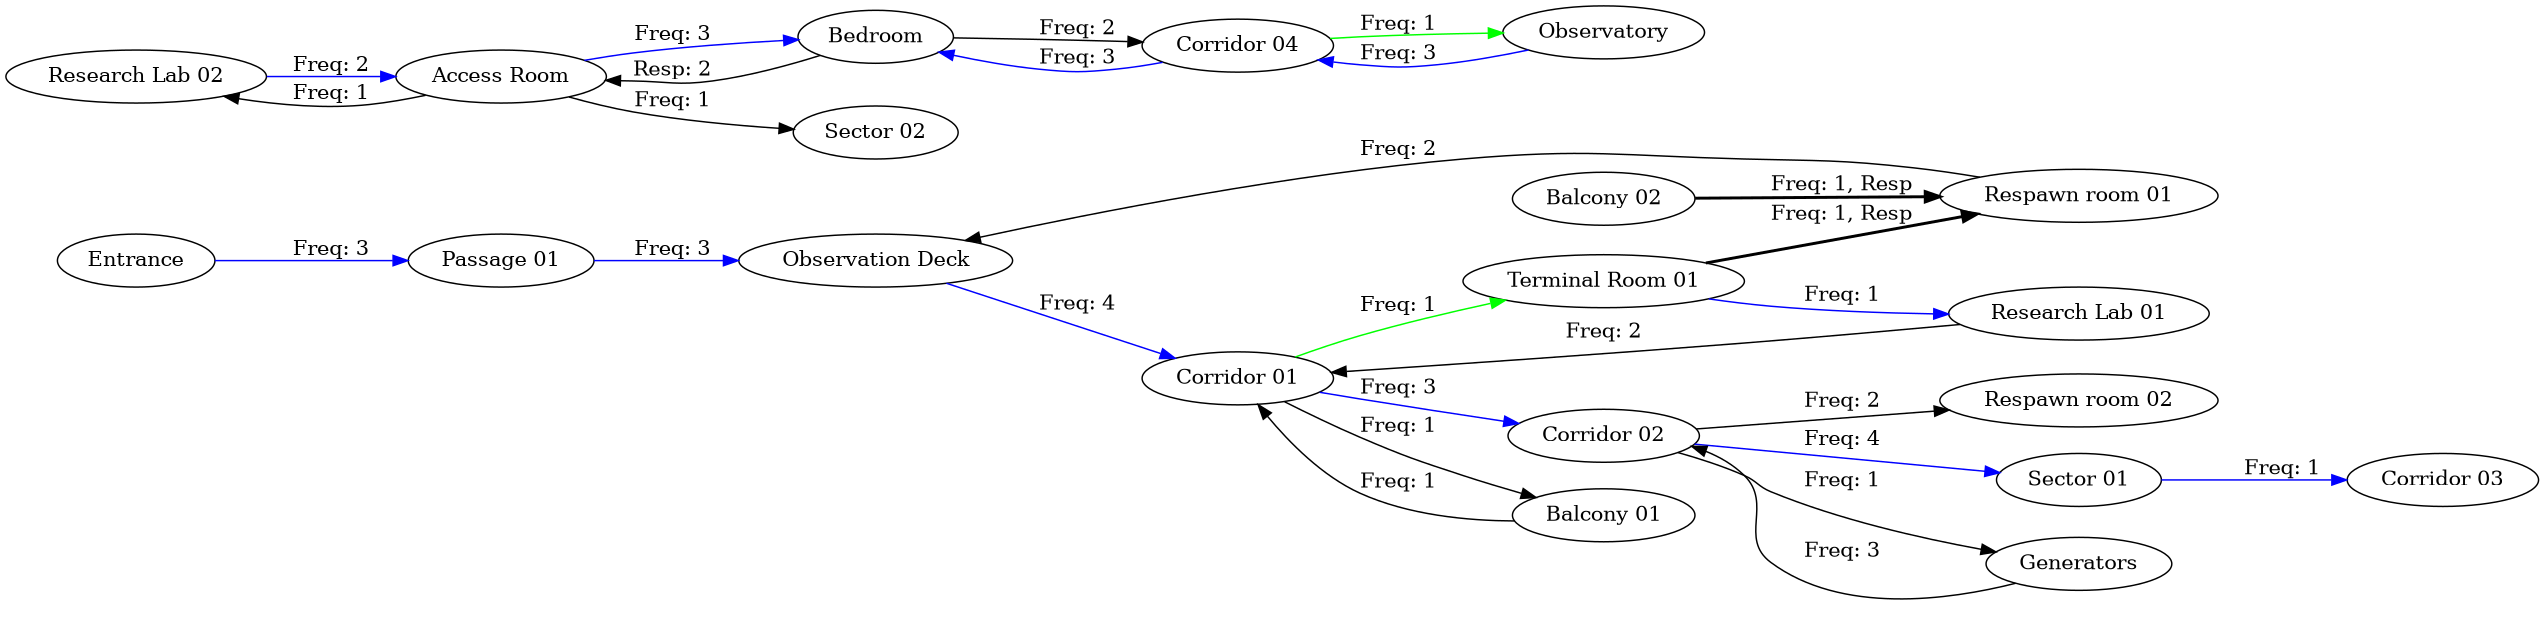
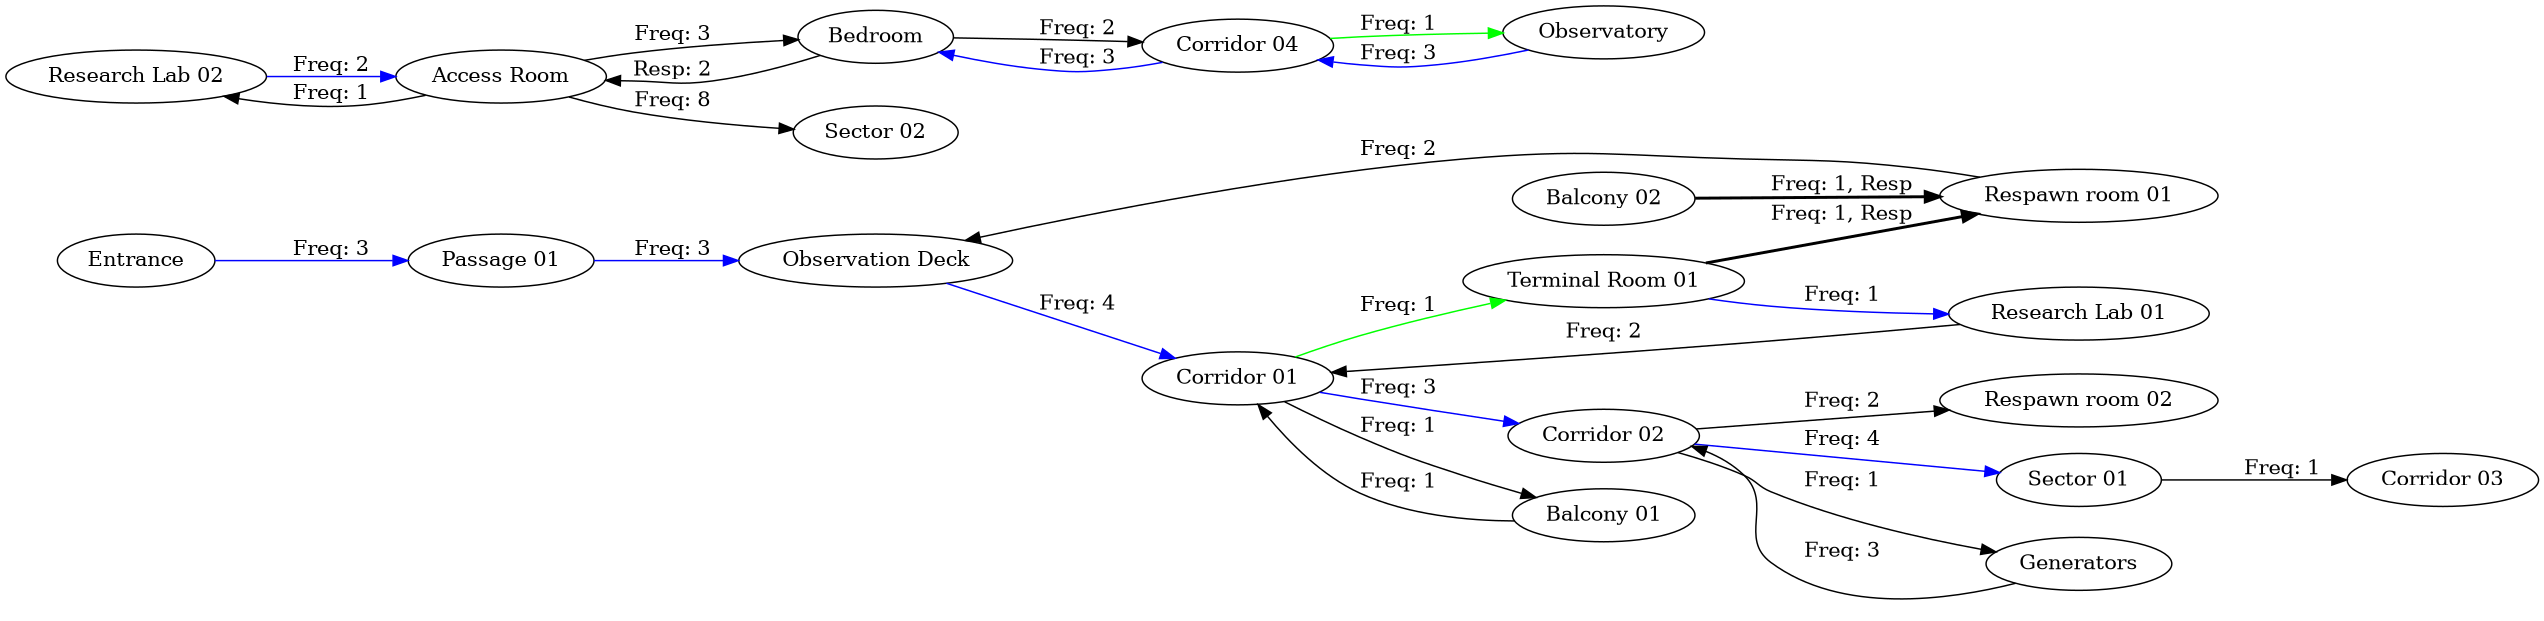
edge "Access Room" -> "Bedroom": color blue -> black
edge "Access Room" -> "Sector 02": label "Freq: 1" -> "Freq: 8"
edge "Sector 01" -> "Corridor 03": color blue -> black
